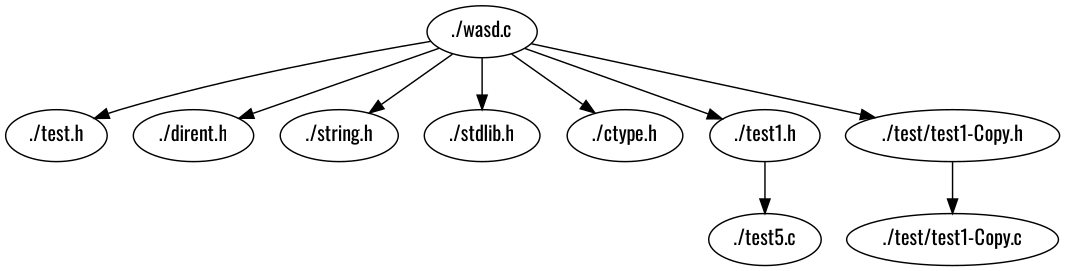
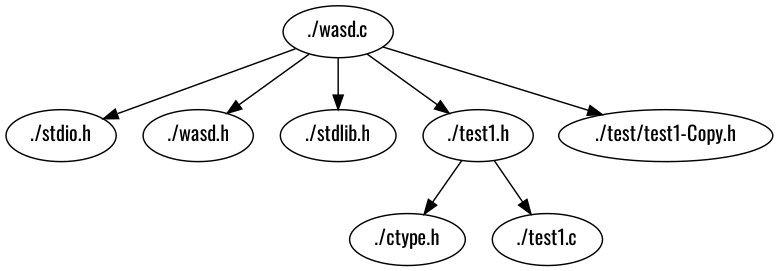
edge "./wasd.c" -> "./ctype.h": now "./test1.h" -> "./ctype.h"
node "./test.h": label "./test.h" -> "./stdio.h"
node "./dirent.h": label "./dirent.h" -> "./wasd.h"
node "./string.h": removed
node "./test5.c": label "./test5.c" -> "./test1.c"
node "./test/test1-Copy.c": removed
